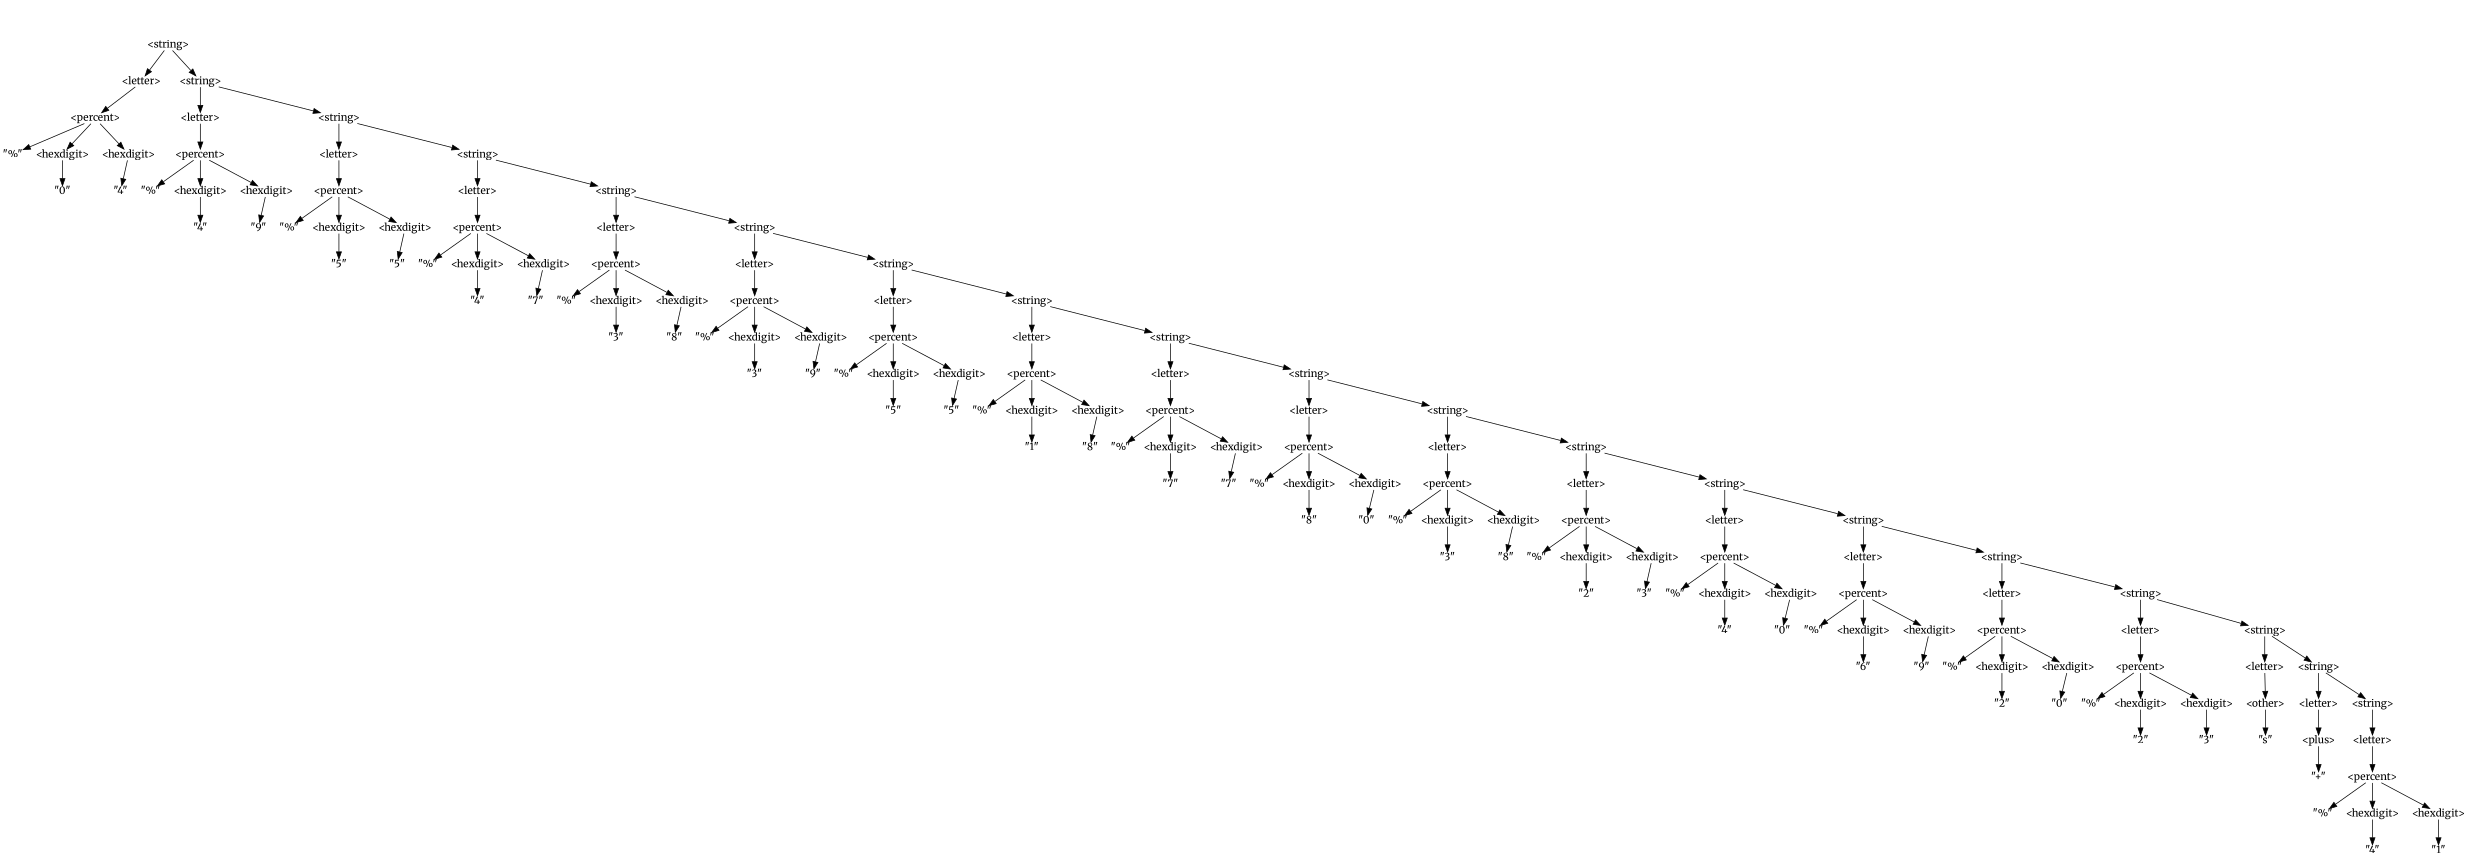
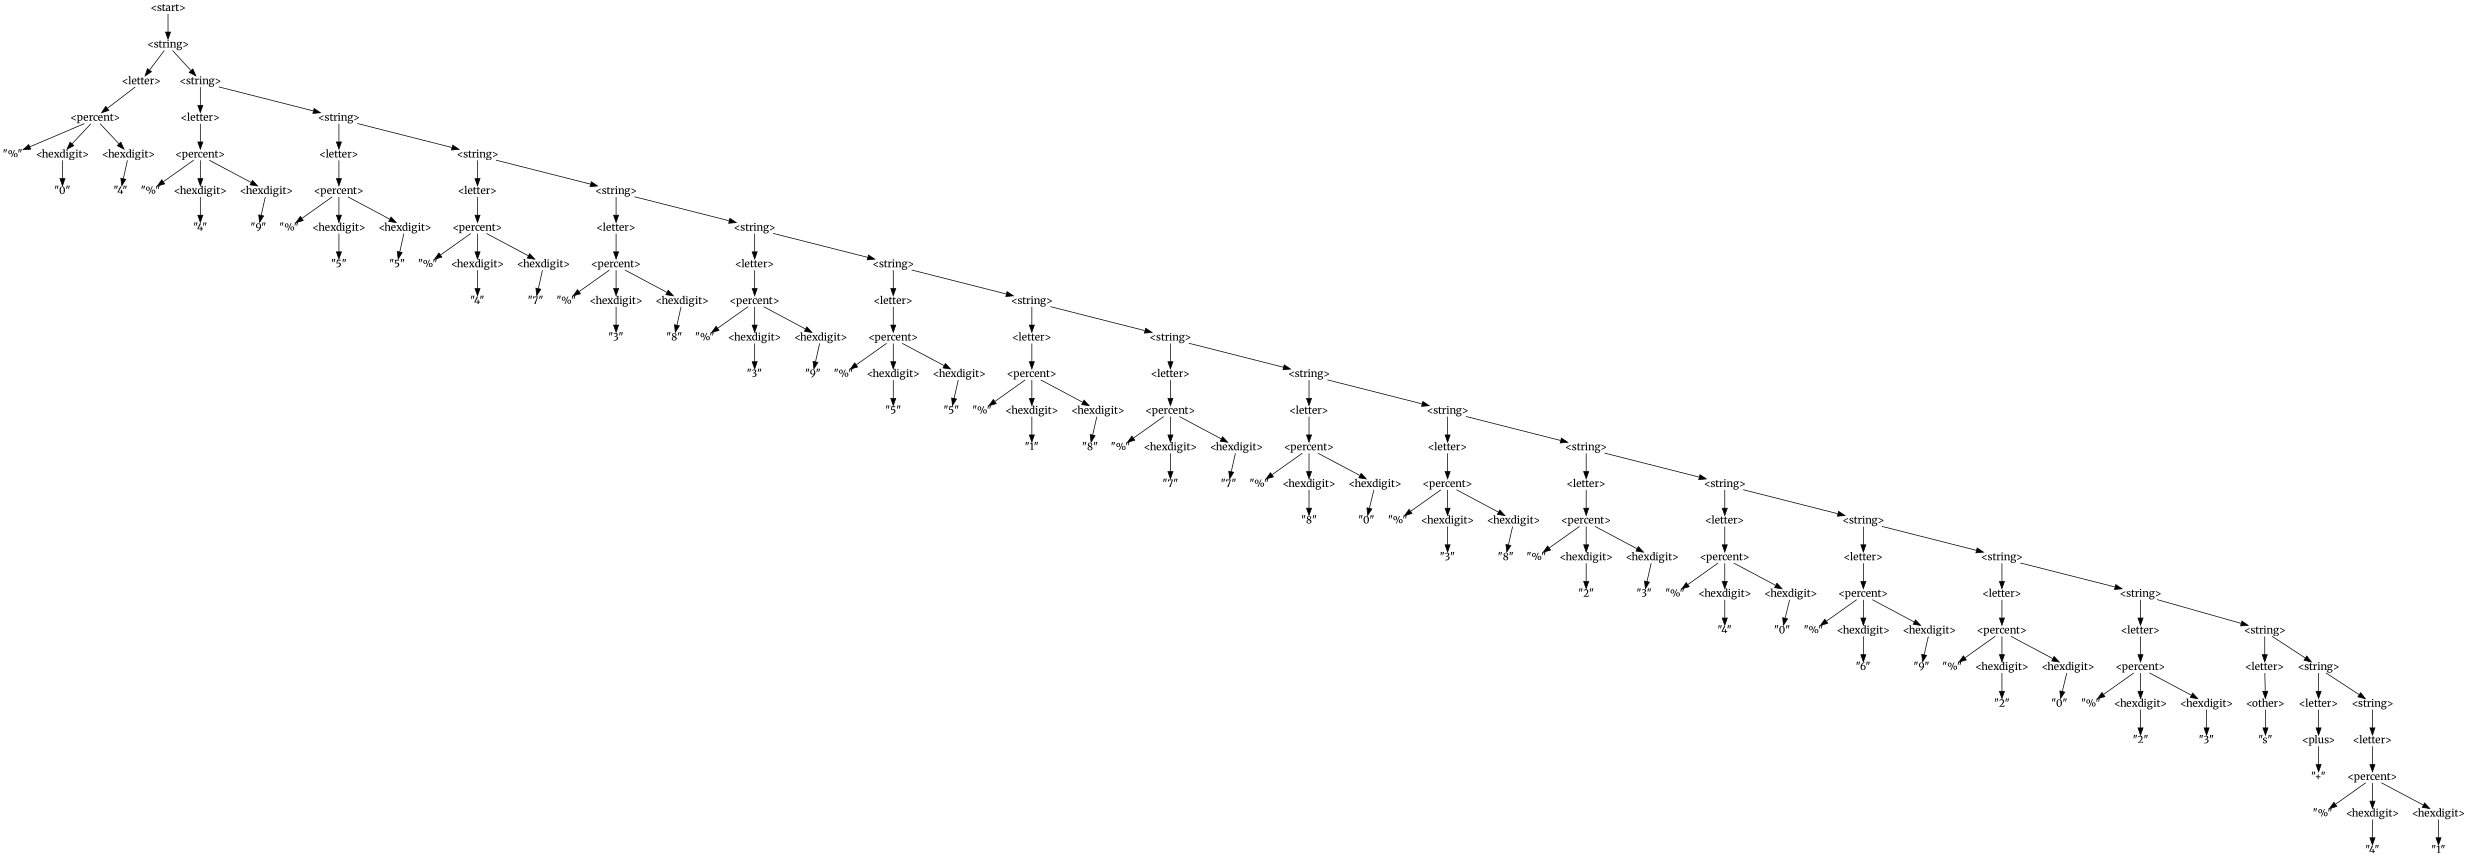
node "<start>": added
